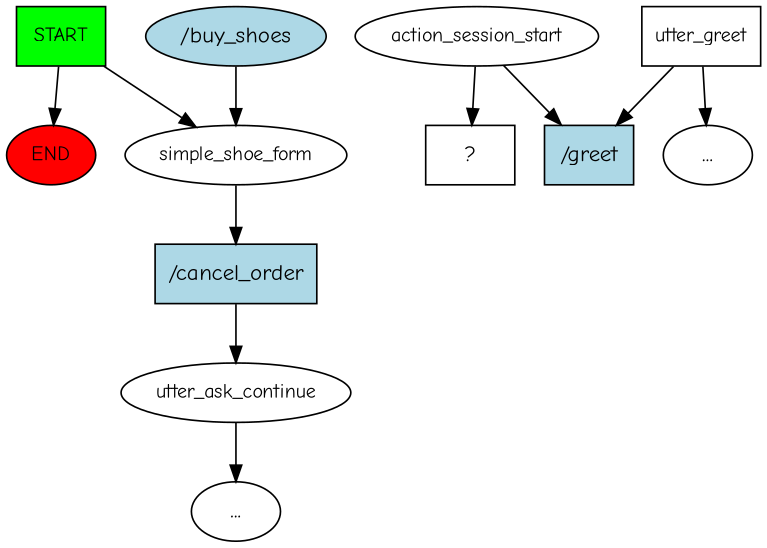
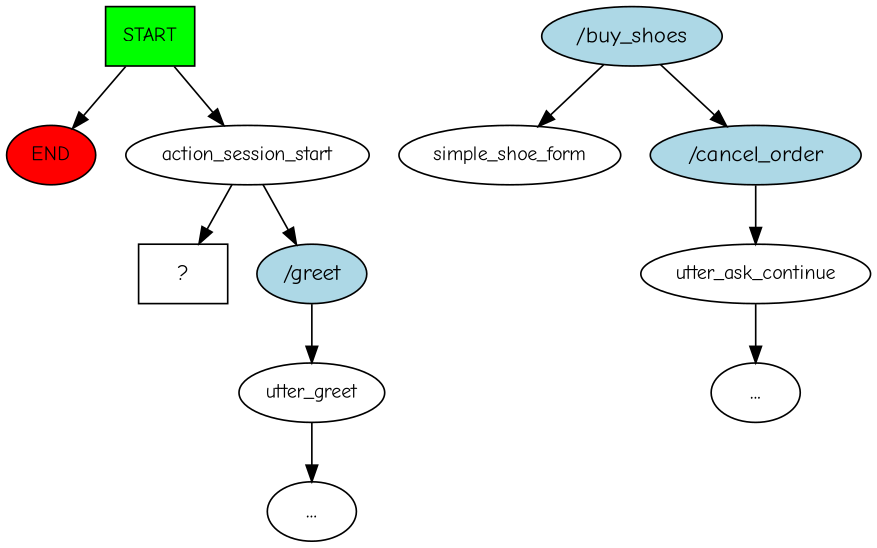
node "utter_greet": shape box -> ellipse
edge "utter_greet" -> "/greet": reversed
edge "START" -> "simple_shoe_form": now "START" -> "action_session_start"
node "/greet": shape box -> ellipse
edge "simple_shoe_form" -> "/cancel_order": now "/buy_shoes" -> "/cancel_order"
node "/cancel_order": shape box -> ellipse
